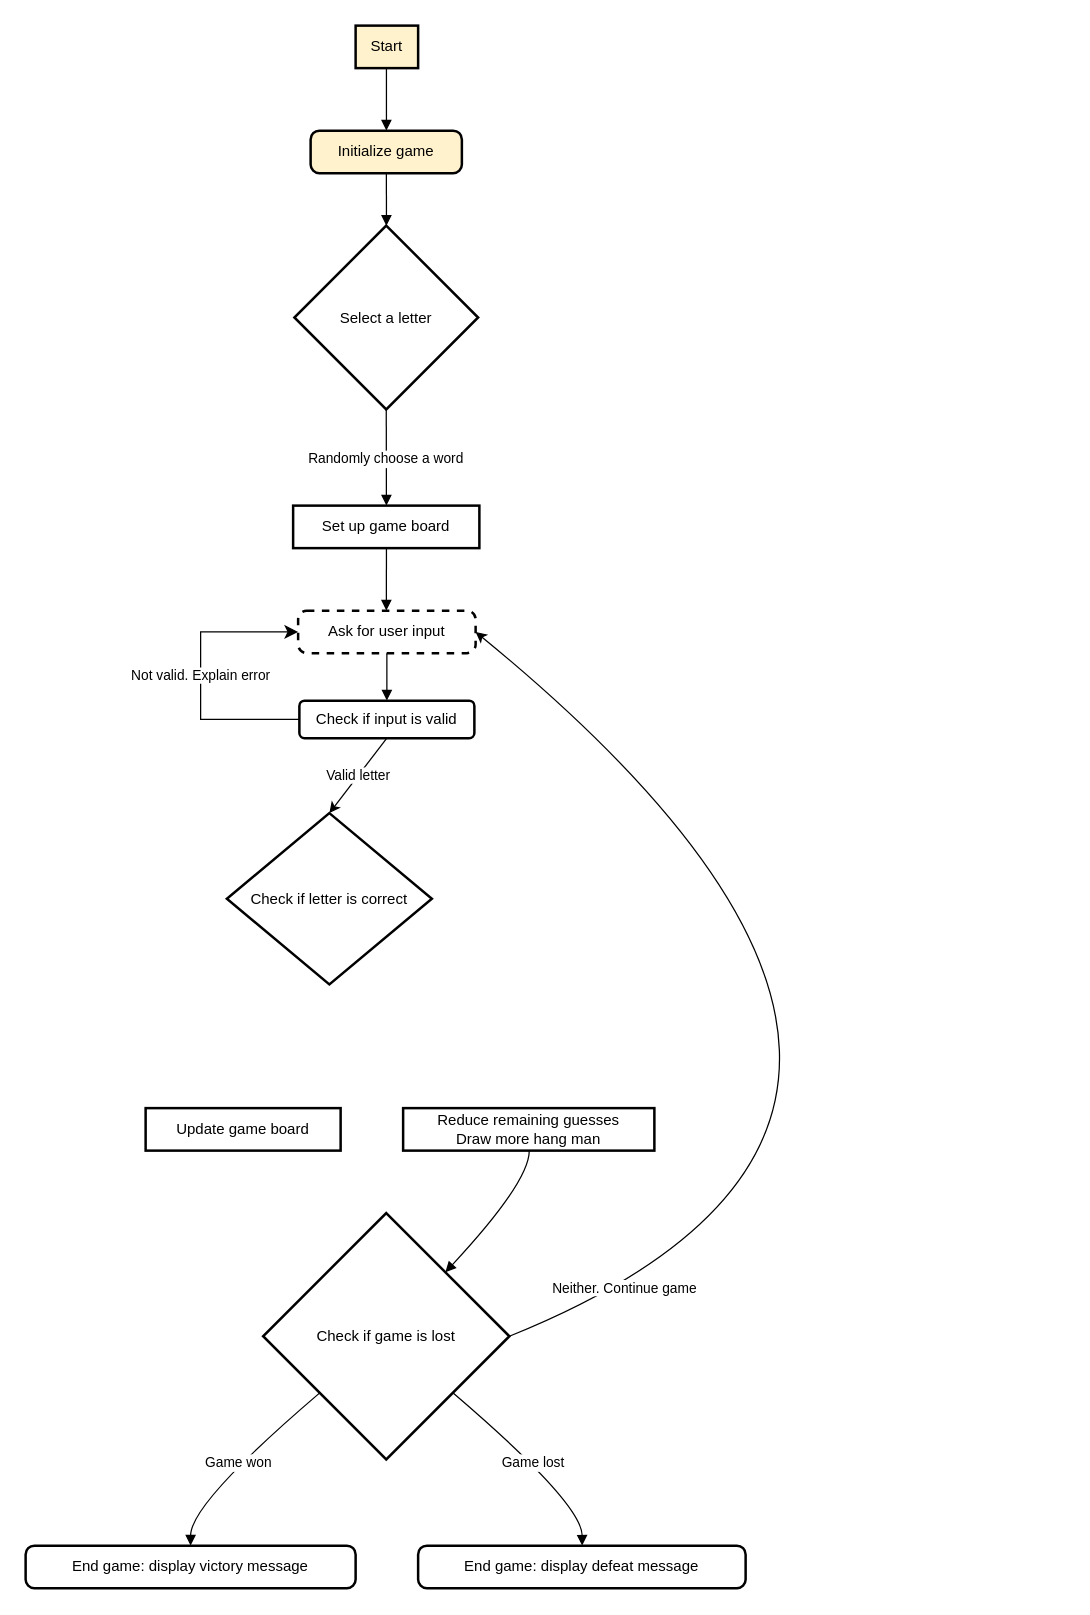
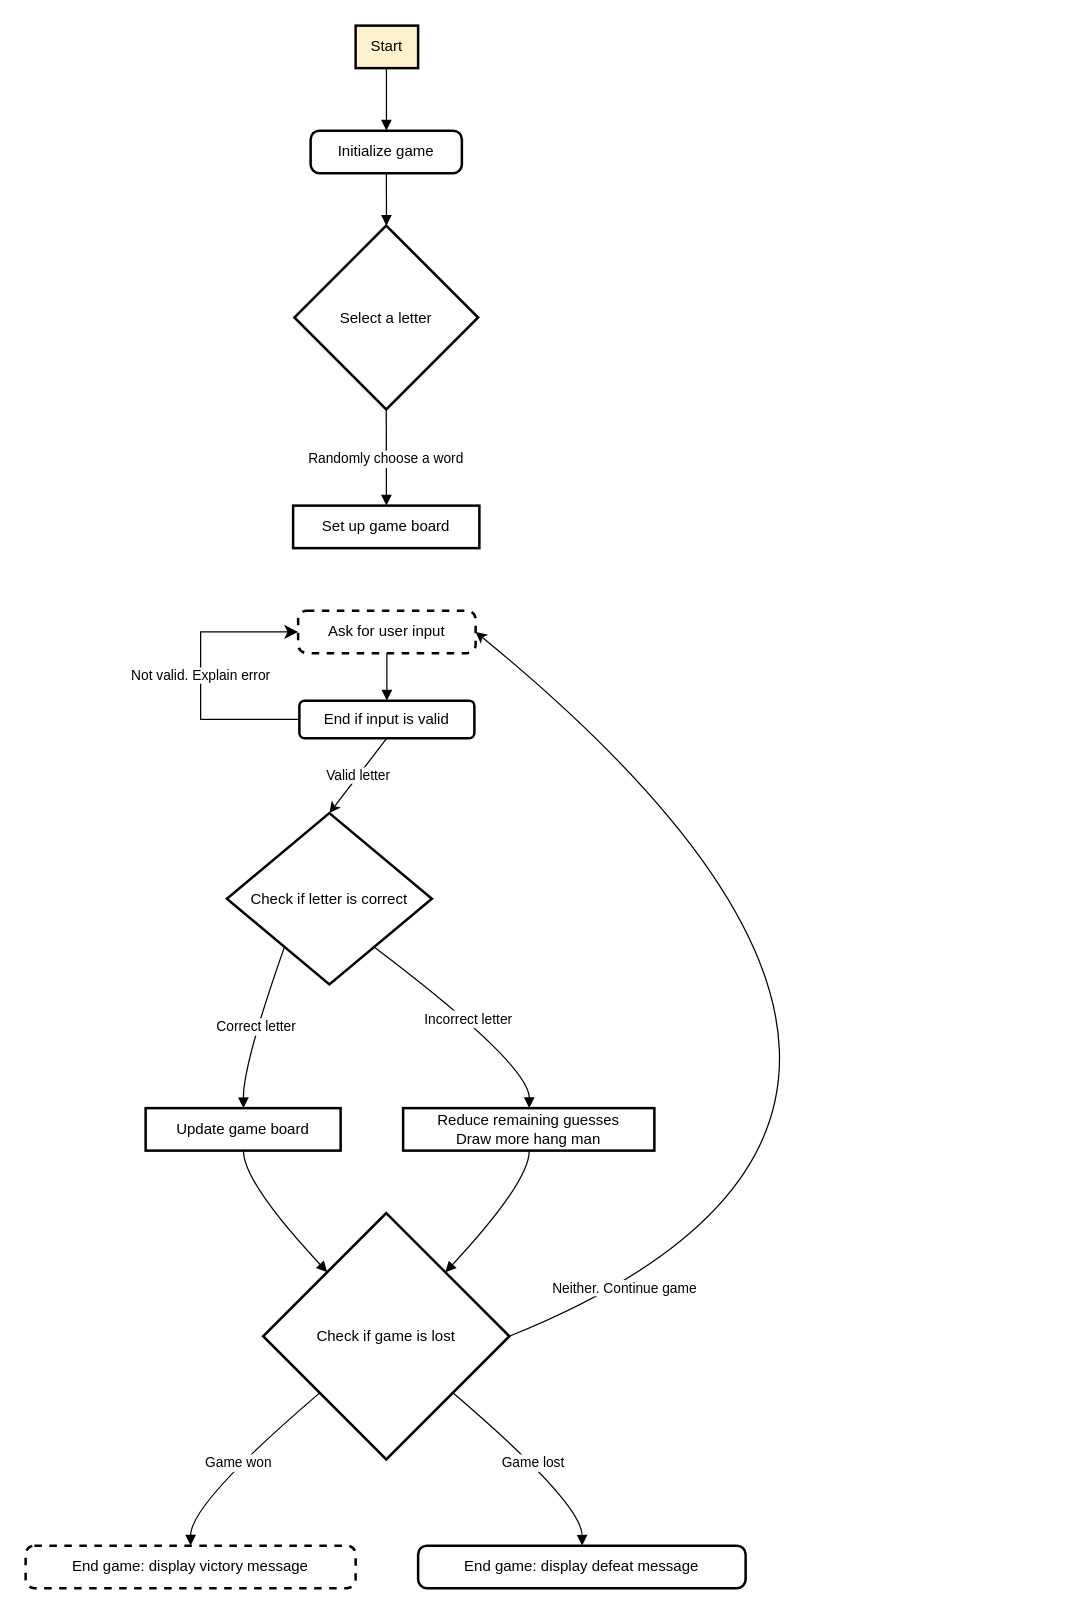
node "Initialize game": fillcolor #fff2cc -> #ffffff
edge "Set up game board" -> "Ask for user input": removed
node "Check if input is valid": label "Check if input is valid" -> "End if input is valid"
edge "Check if letter is correct" -> "Reduce remaining guesses Draw more hang man": added, label "Incorrect letter"
edge "Check if letter is correct" -> "Update game board": added, label "Correct letter"
edge "Update game board" -> "Check if game is lost": added
node "End game: display victory message": style solid -> dashed
